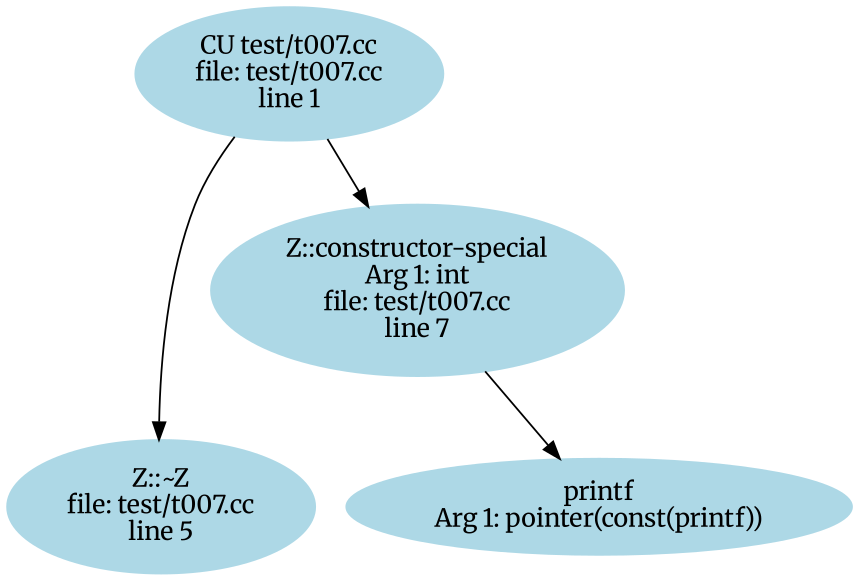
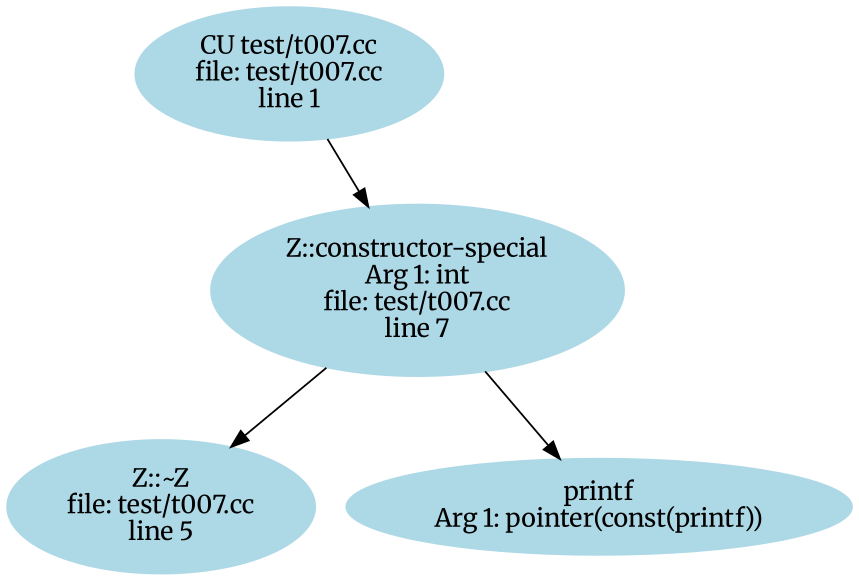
edge "CU test/t007.cc file: test/t007.cc line 1" -> "Z::~Z file: test/t007.cc line 5": now "Z::constructor-special Arg 1: int file: test/t007.cc line 7" -> "Z::~Z file: test/t007.cc line 5"
